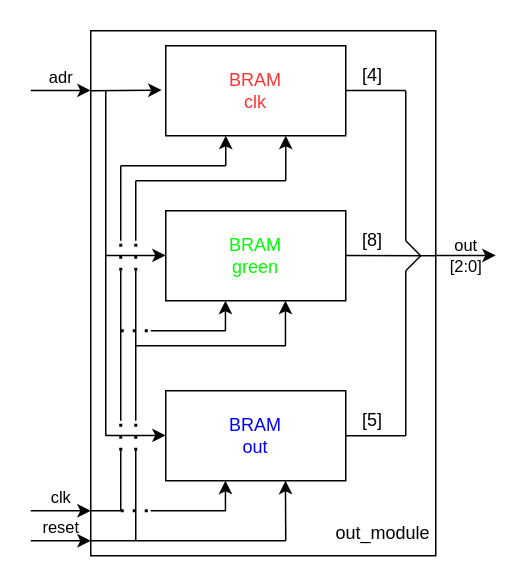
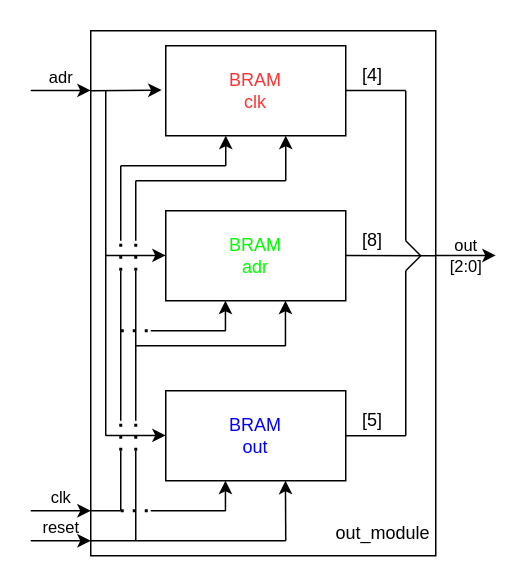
node "BRAM green": label "BRAM green" -> "BRAM adr"
